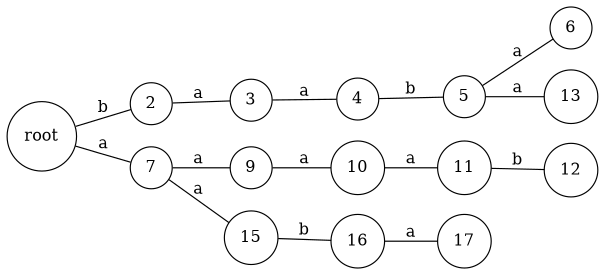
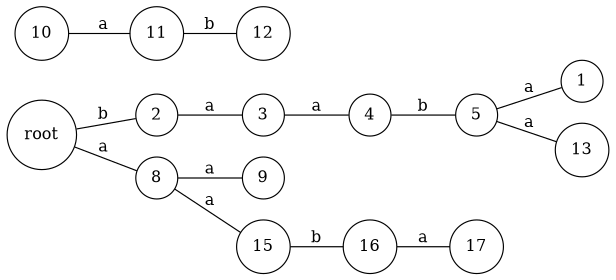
node "6": label "6" -> "1"
node "7": label "7" -> "8"
edge "9" -- "10": removed, label "a"
